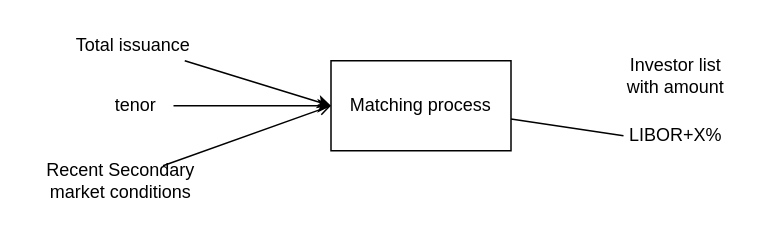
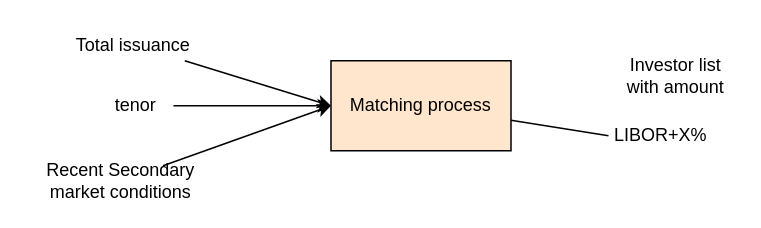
node "Matching process": fillcolor #ffffff -> #ffe6cc
edge "Recent Secondary market conditions" -> "Matching process": arrowhead open -> classic
node "LIBOR+X%": moved (676, 136) -> (661, 136)
